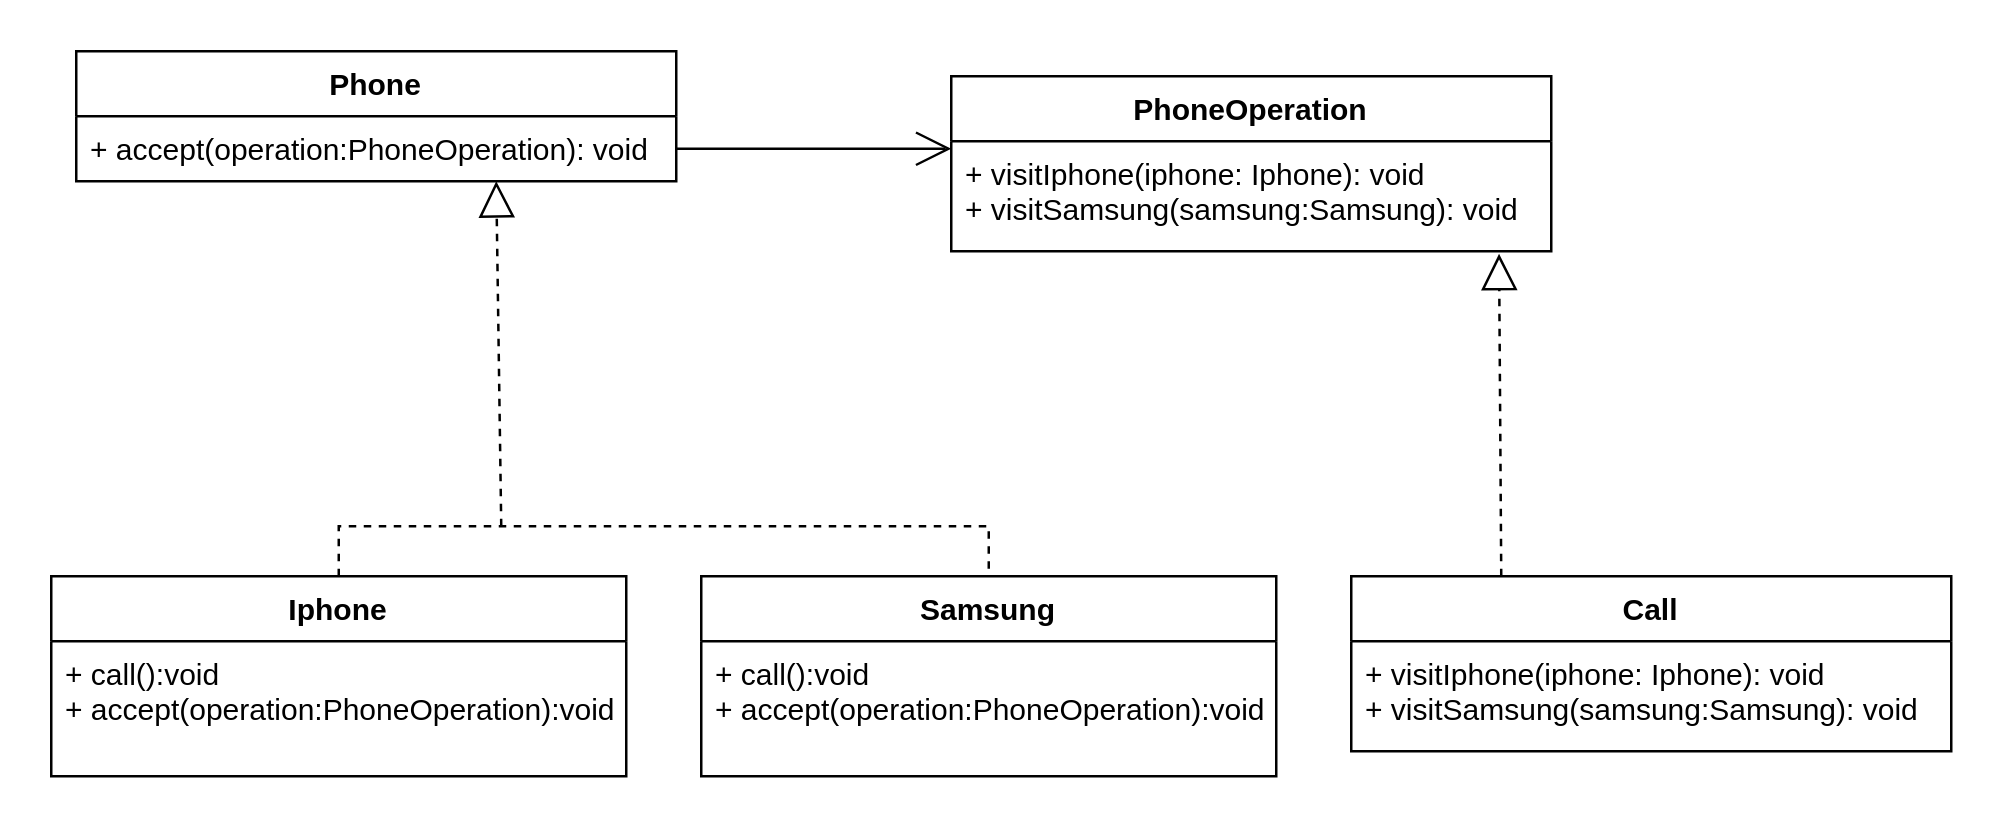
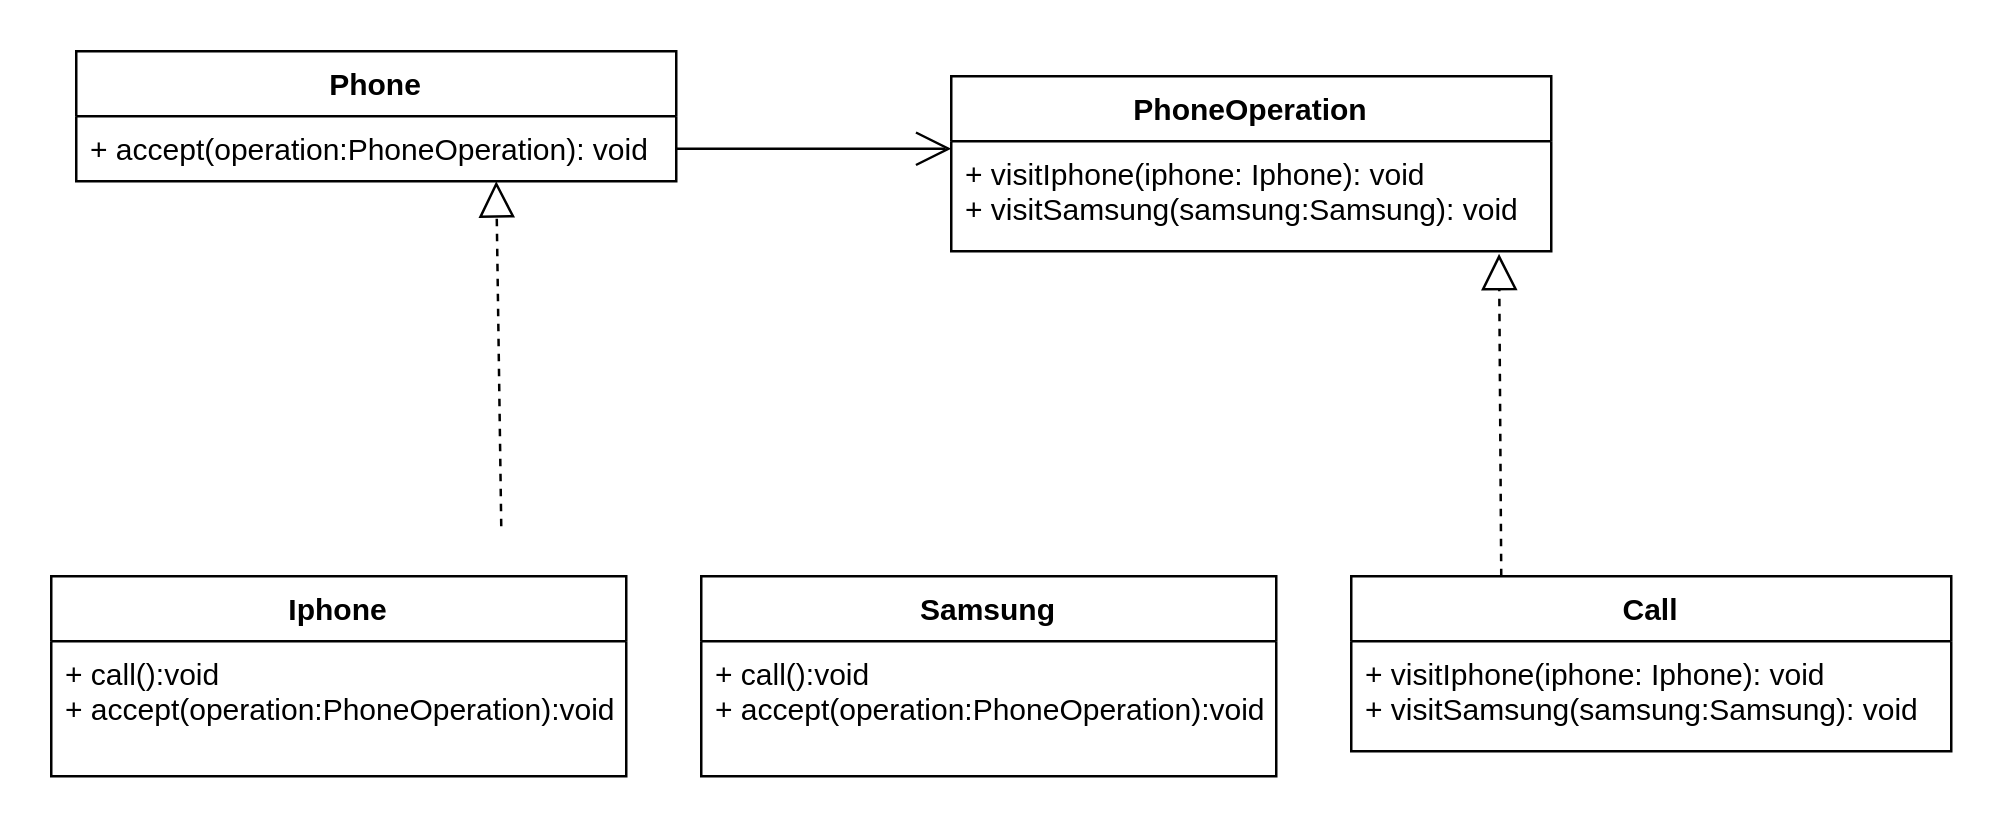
edge "Iphone" -- "Samsung": removed
